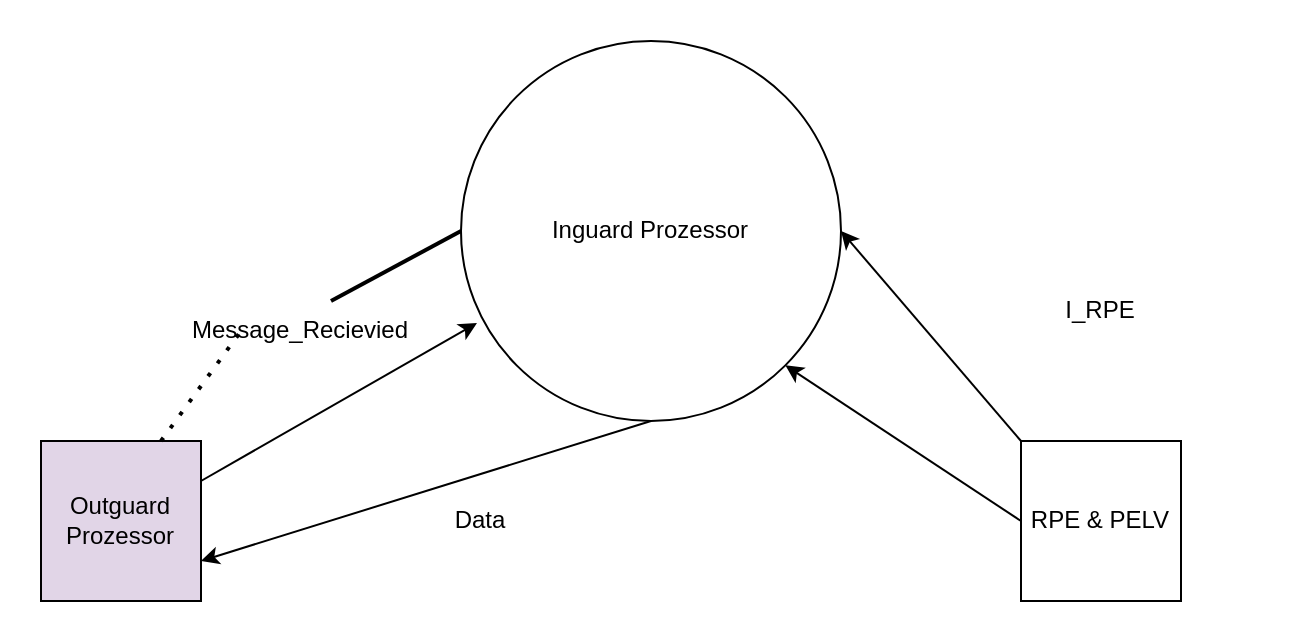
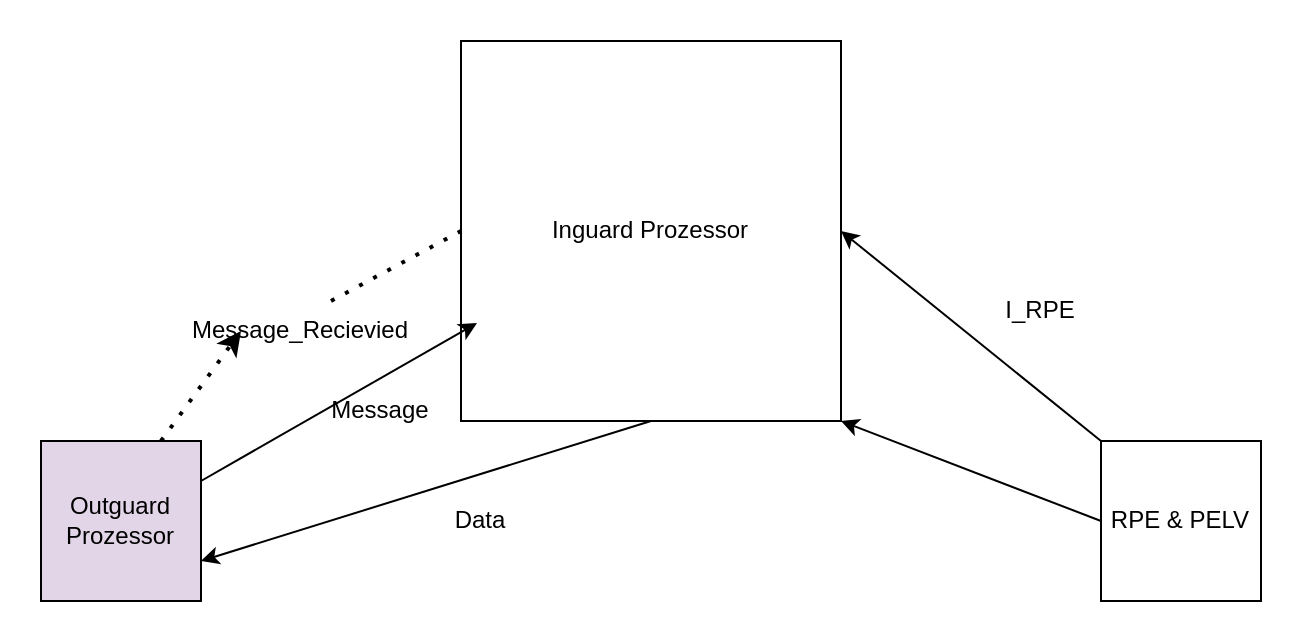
node "Inguard Prozessor": shape ellipse -> rectangle
edge "Inguard Prozessor" -- "Message_Recievied": style solid -> dashed
node "I_RPE": moved (1101, 311) -> (1041, 311)
edge "Message_Recievied" -- "Outguard Prozessor": arrowhead none -> classic
node "Message": added
node "RPE & PELV": moved (1101, 521) -> (1181, 521)
